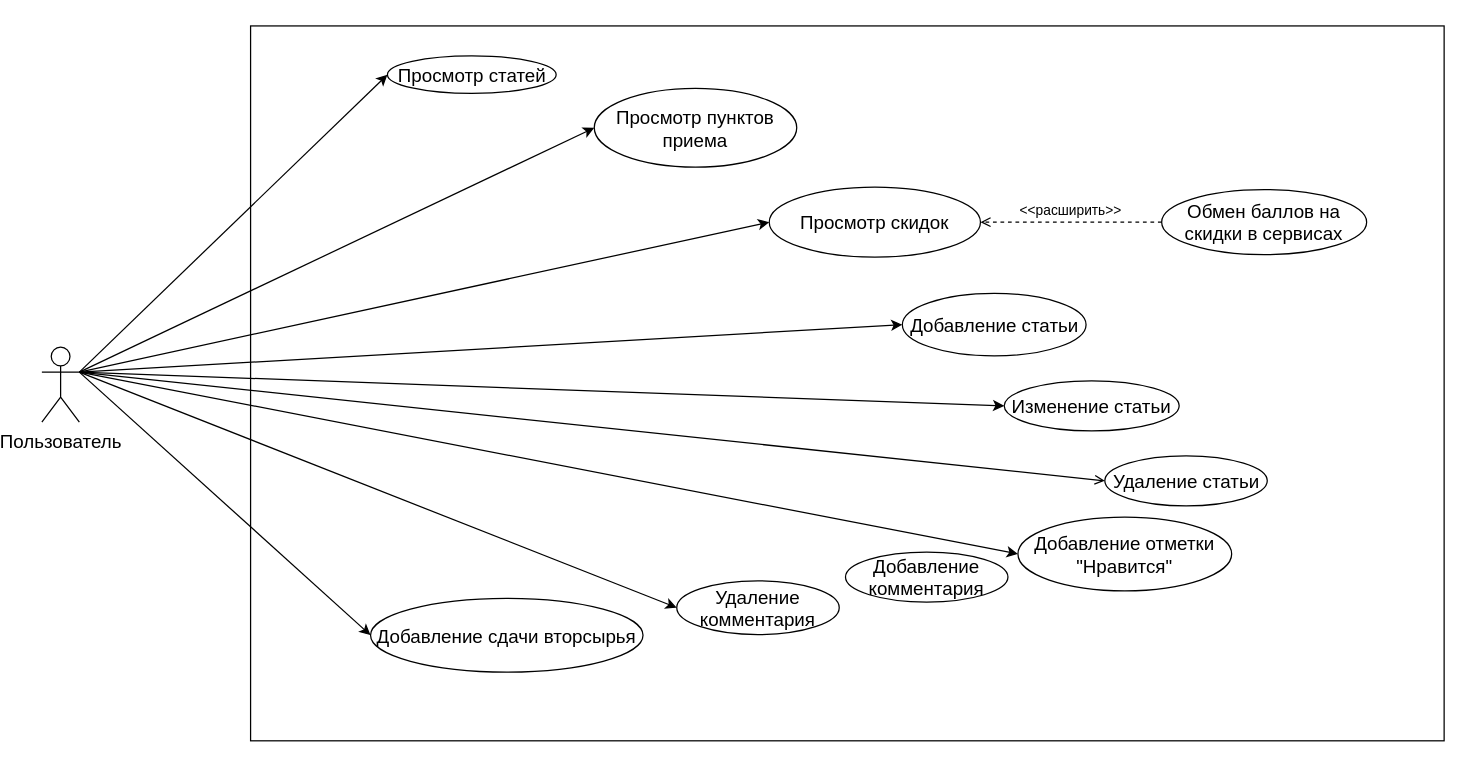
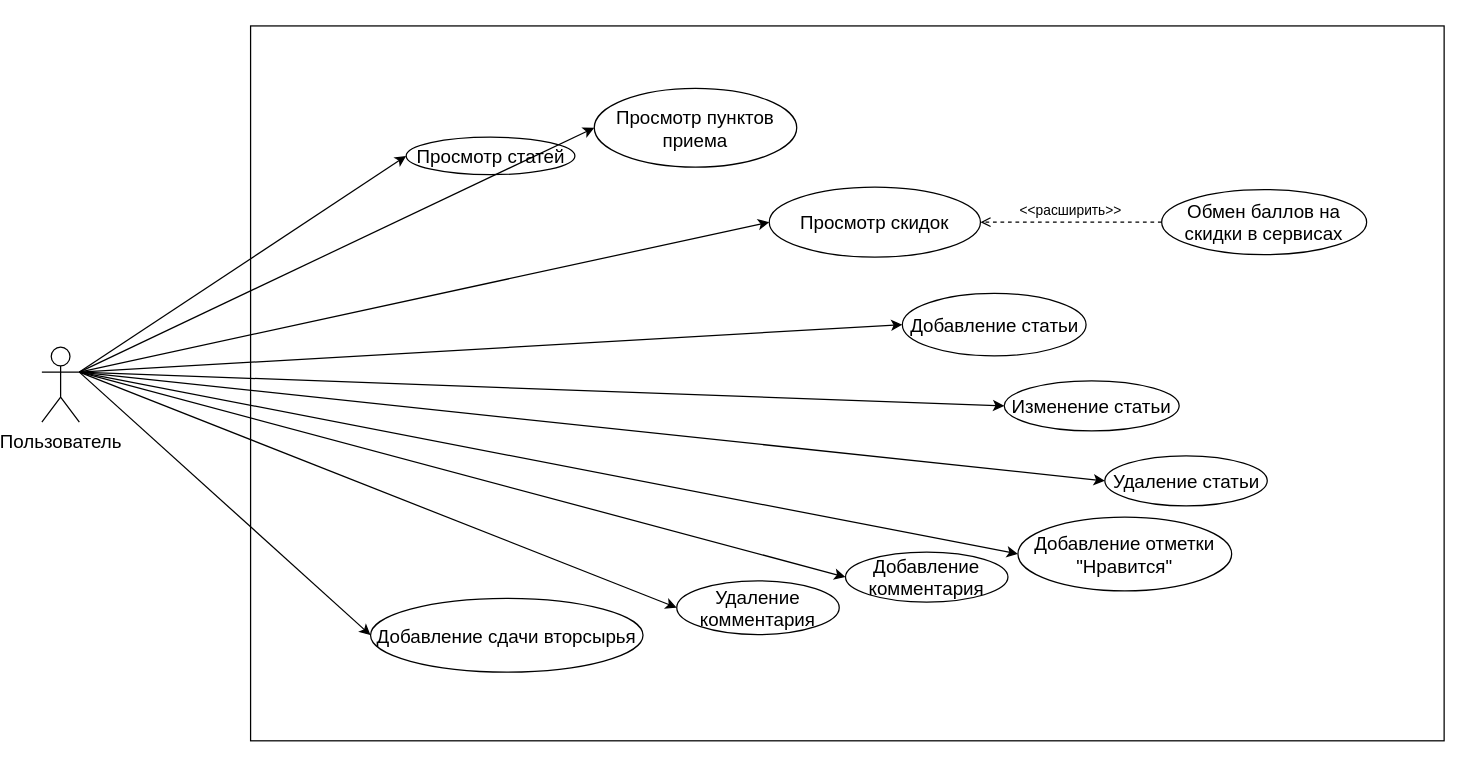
node "Просмотр статей": moved (472, 74) -> (491, 156)
edge "Пользователь" -> "Добавление комментария": added
edge "Пользователь" -> "Удаление статьи": arrowhead open -> classic
